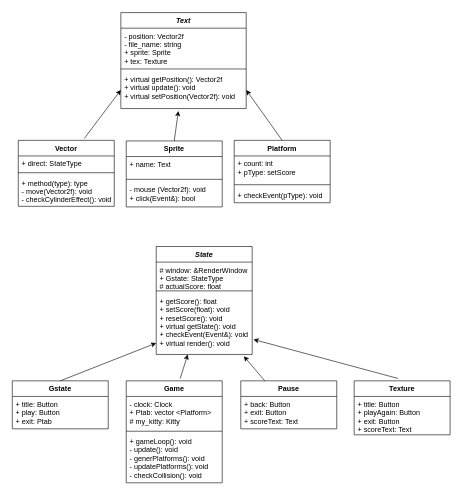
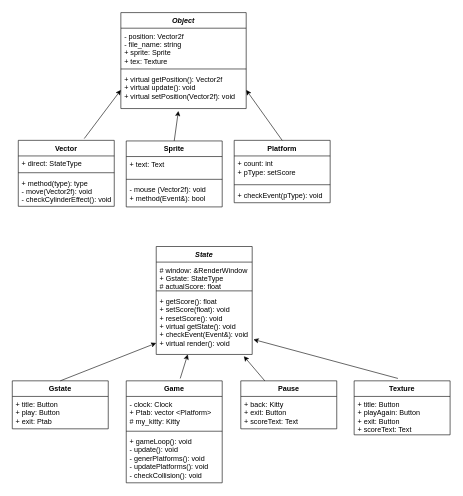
node "Text": label "Text" -> "Object"
node "+ name: Text": label "+ name: Text" -> "+ text: Text"
node "- mouse (Vector2f): void + click(Event&): bool": label "- mouse (Vector2f): void + click(Event&): bool" -> "- mouse (Vector2f): void + method(Event&): bool"
node "+ back: Button + exit: Button + scoreText: Text": label "+ back: Button + exit: Button + scoreText: Text" -> "+ back: Kitty + exit: Button + scoreText: Text"
